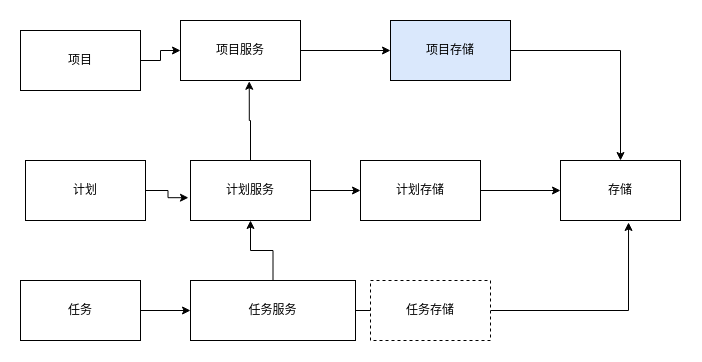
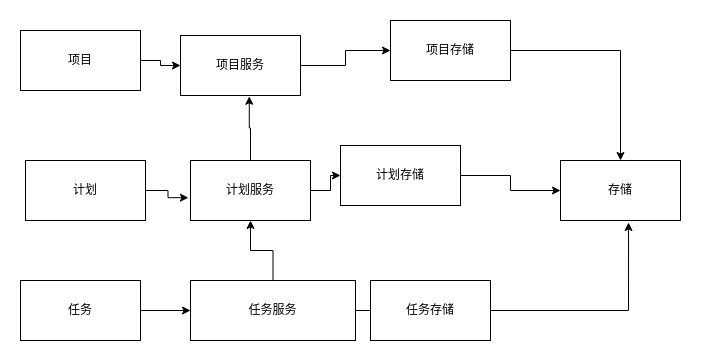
node "项目服务": moved (241, 51) -> (241, 66)
node "项目存储": fillcolor #dae8fc -> #ffffff
node "计划存储": moved (421, 191) -> (401, 176)
node "任务存储": style dashed -> solid
